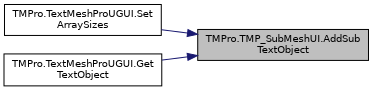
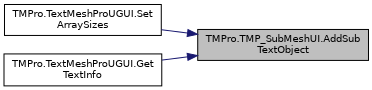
node "TMPro.TextMeshProUGUI.Get TextObject": label "TMPro.TextMeshProUGUI.Get TextObject" -> "TMPro.TextMeshProUGUI.Get TextInfo"
